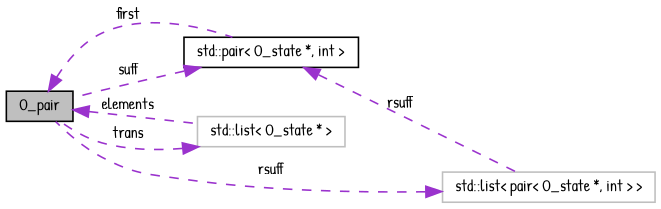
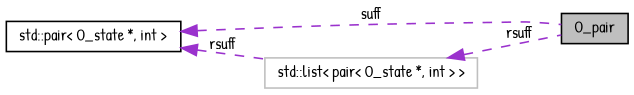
edge "std::pair< O_state *, int >" -> "O_pair": removed, label "first"
node "std::list< O_state * >": removed
